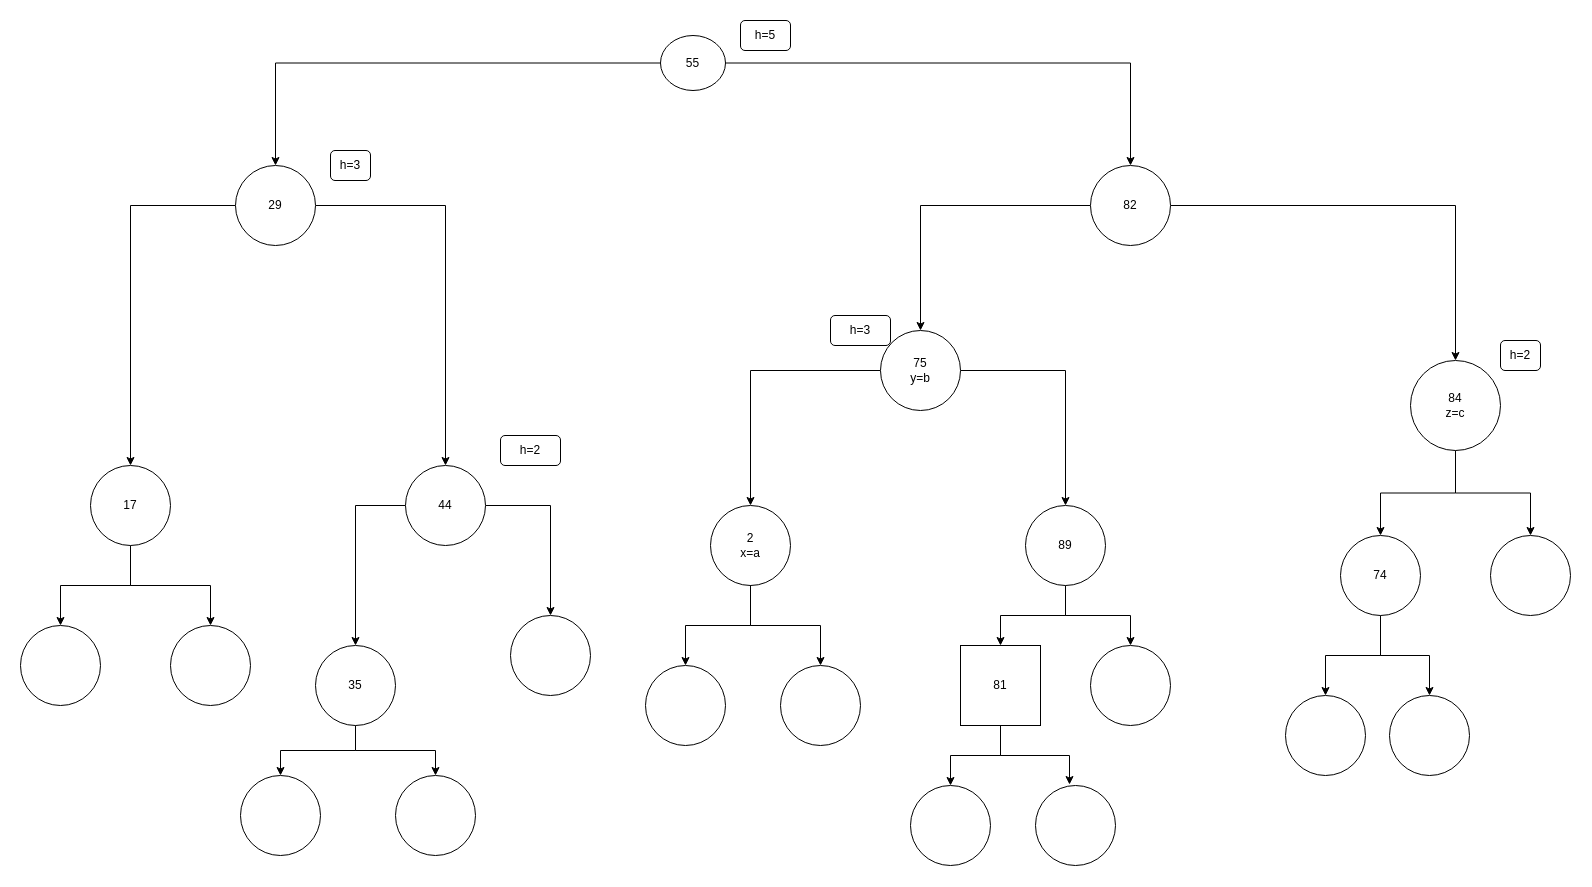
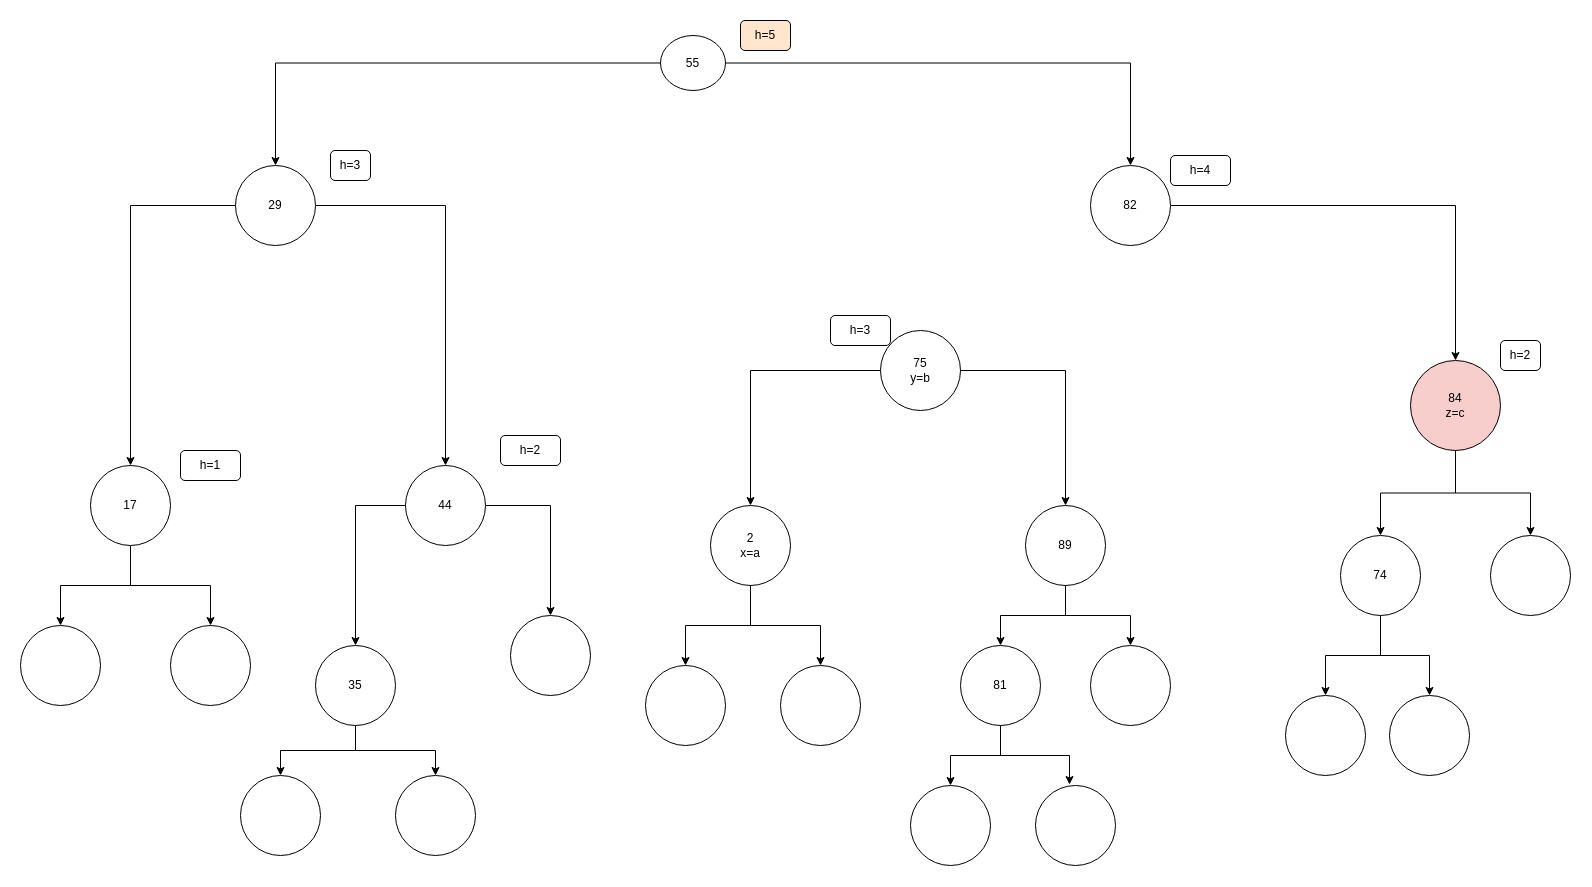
node "h=5": fillcolor #ffffff -> #ffe6cc
node "h=4": added
edge "82" -> "75 y=b": removed
node "84 z=c": fillcolor #ffffff -> #f8cecc
node "h=1": added
node "81": shape rectangle -> ellipse
